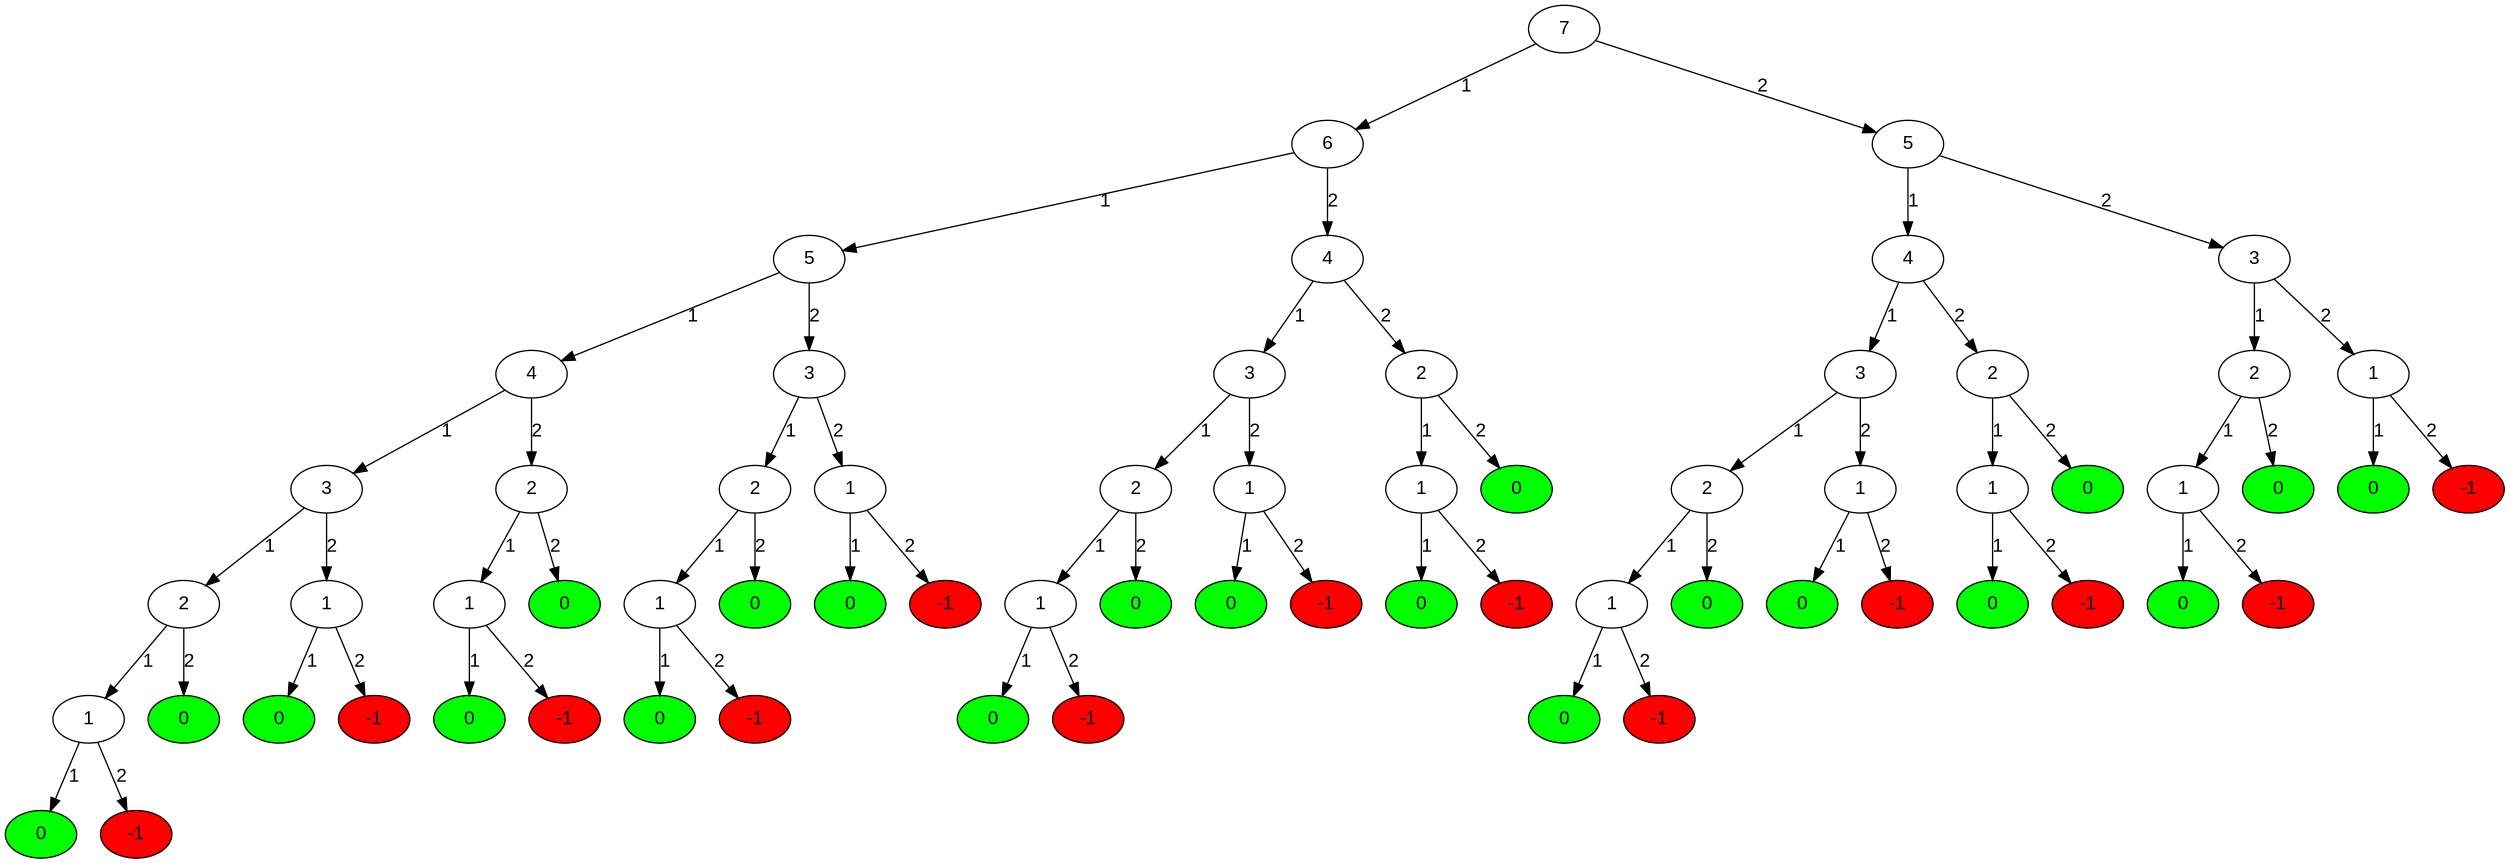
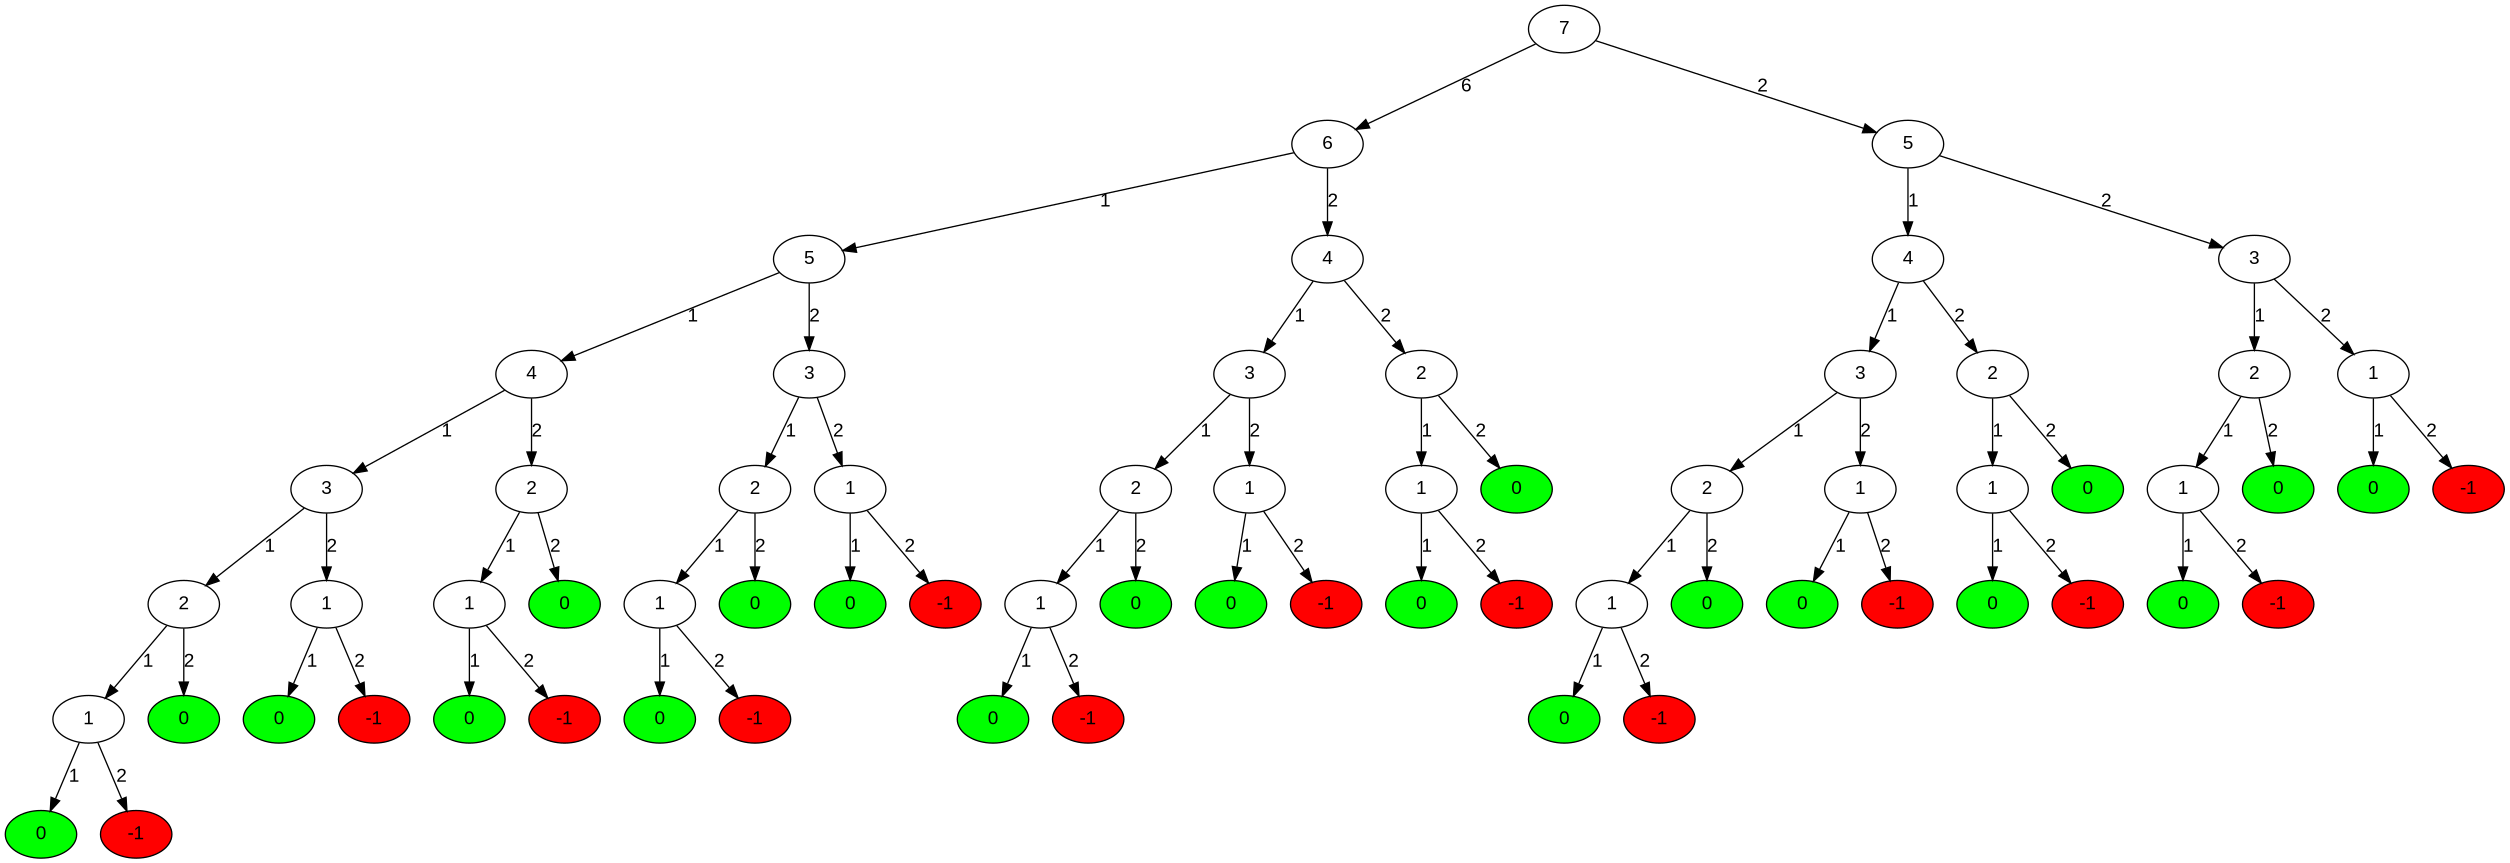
edge "7" -> "6": label "1" -> "6"
